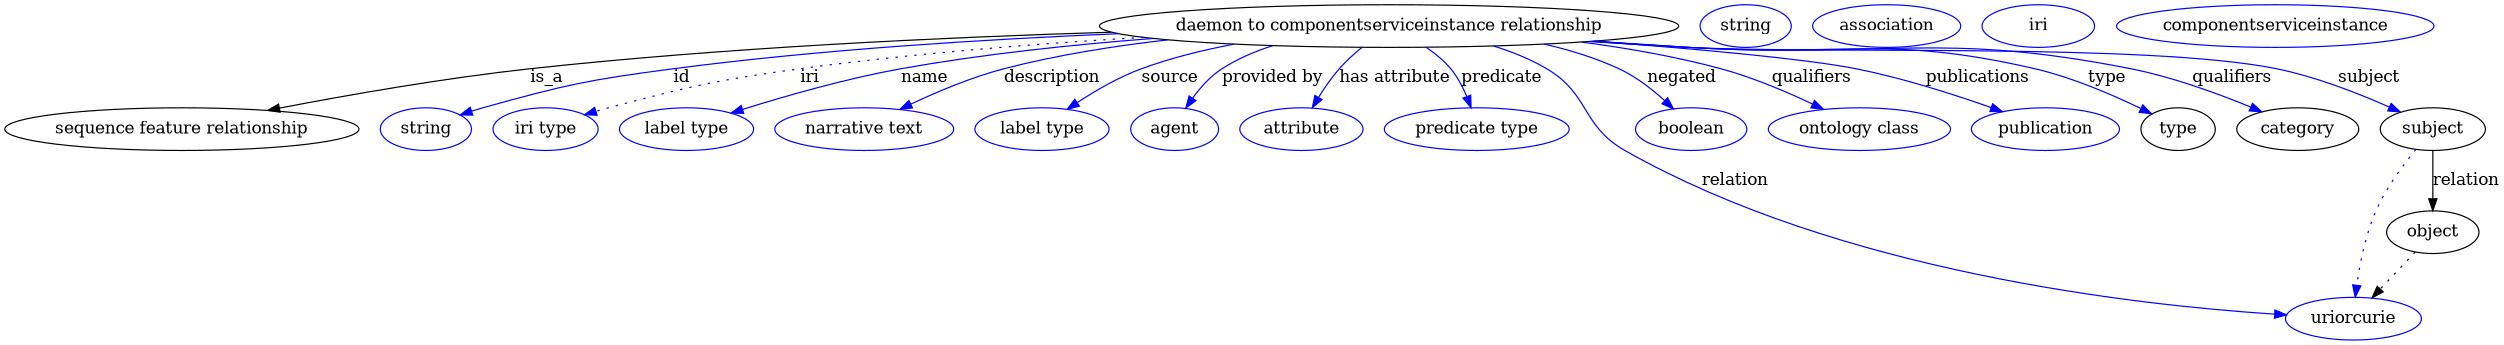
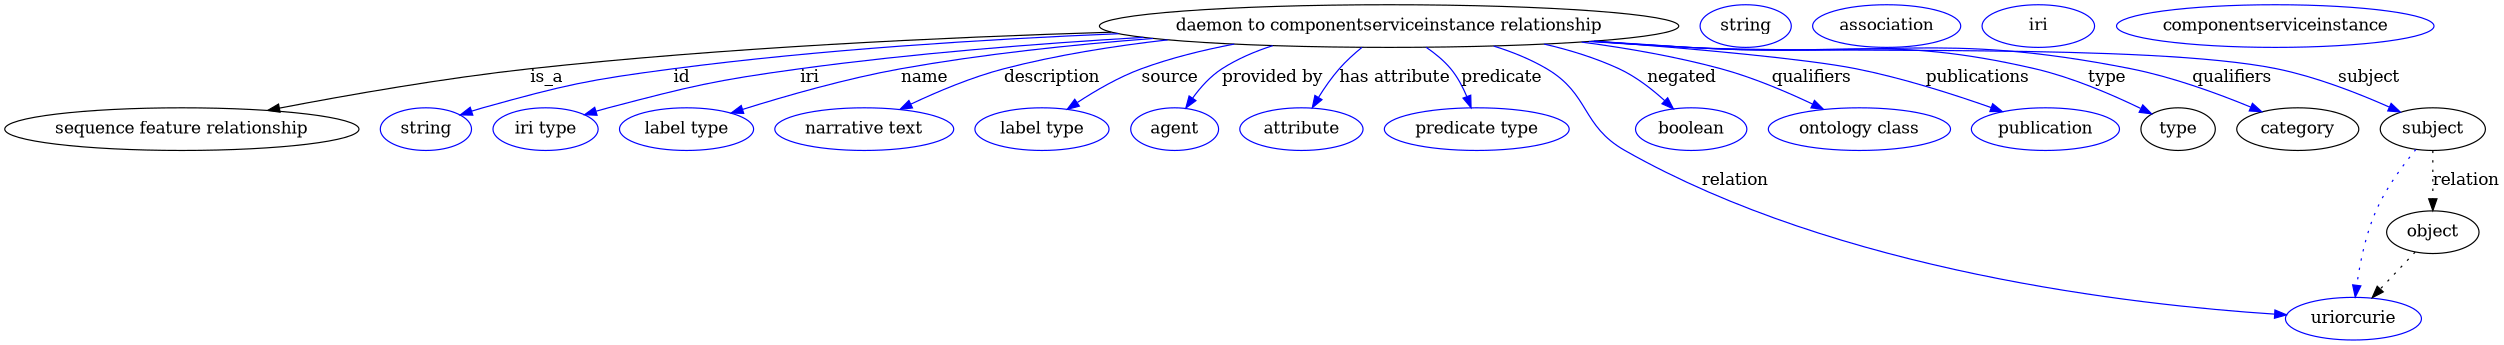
edge "daemon to componentserviceinstance relationship" -> "iri type": style dotted -> solid
edge "subject" -> "object": style solid -> dotted
